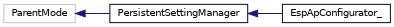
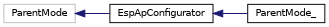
node "PersistentSettingManager": label "PersistentSettingManager" -> "EspApConfigurator"
node "EspApConfigurator_": label "EspApConfigurator_" -> "ParentMode_"
